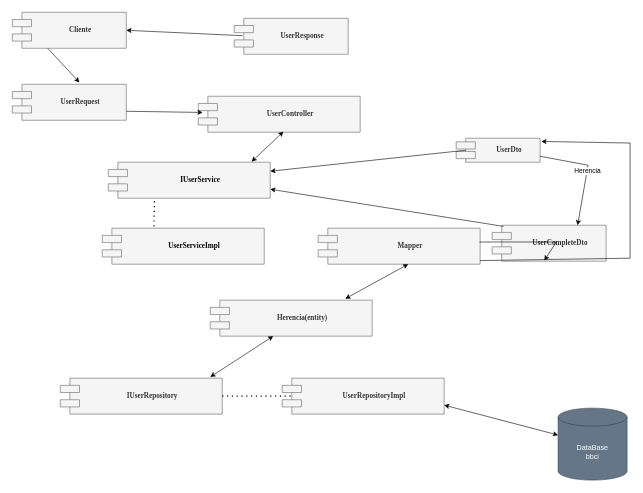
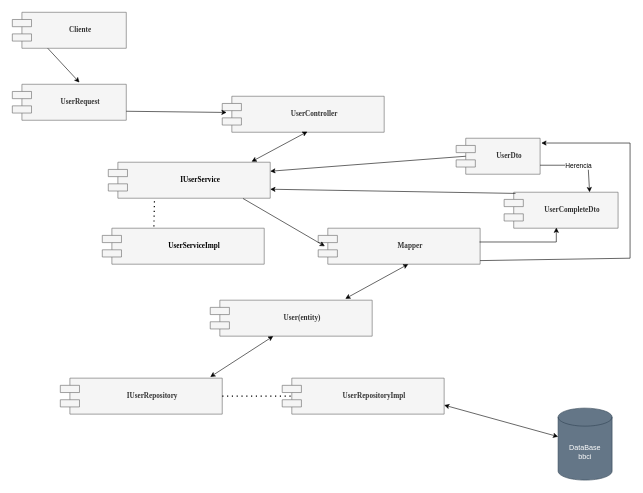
edge "UserResponse" -> "Cliente": removed
node "UserResponse": removed
node "UserController": moved (279, 114) -> (303, 114)
node "UserDto": size 84x24 -> 84x36
edge "IUserService" -> "Mapper": added
node "UserCompleteDto": moved (549, 243) -> (561, 210)
node "Herencia(entity)": label "Herencia(entity)" -> "User(entity)"
node "DataBase bbci": size 69x72 -> 54x72
